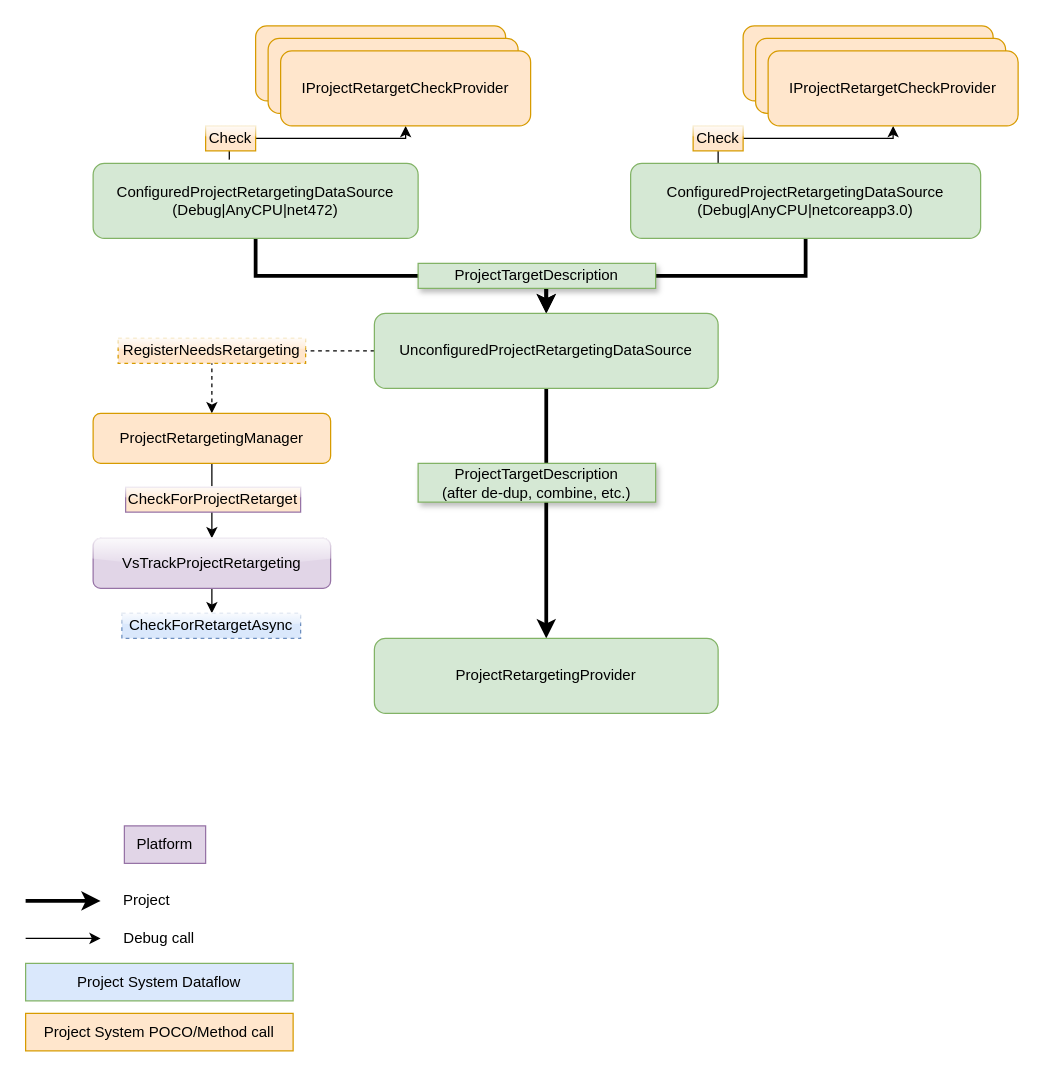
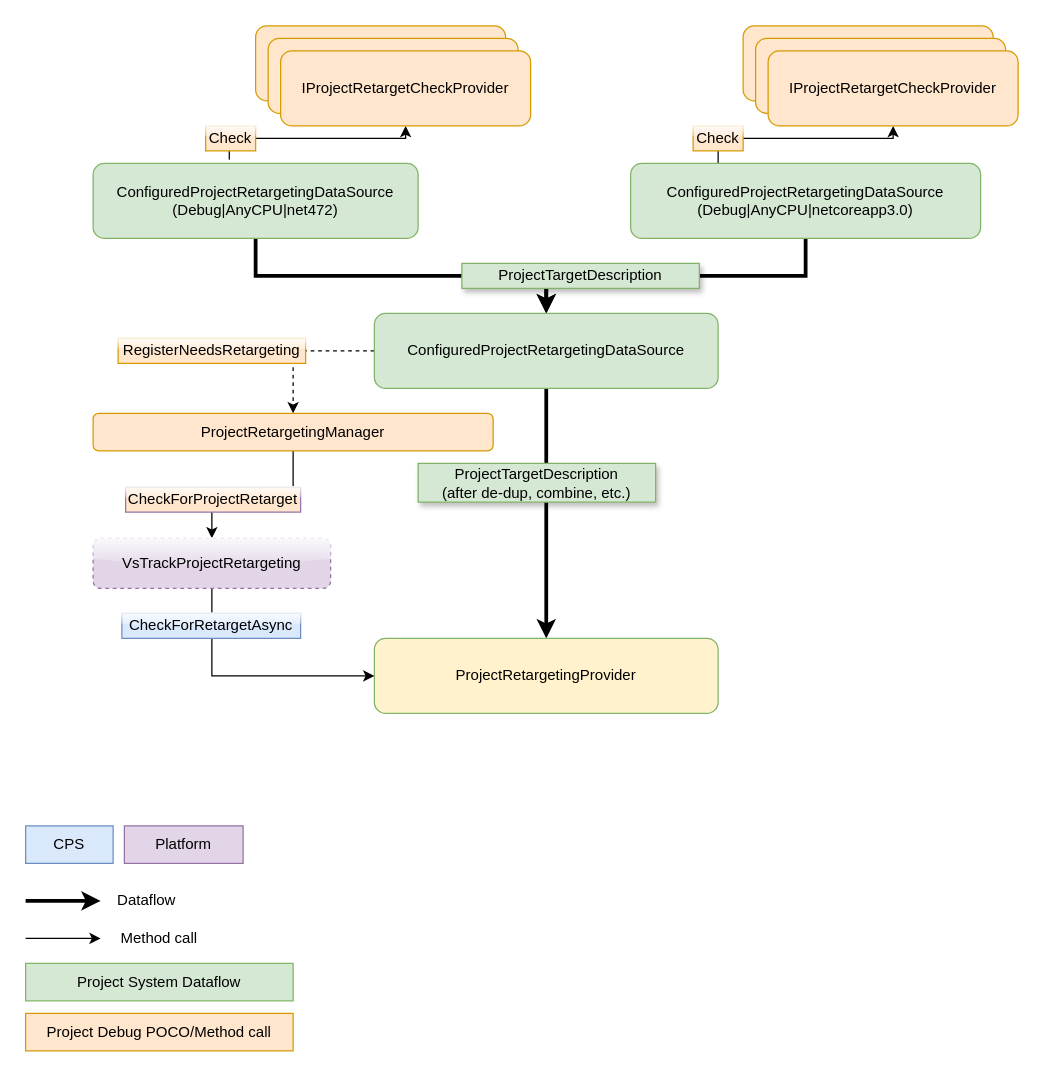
node "ProjectTargetDescription": moved (537, 276) -> (581, 276)
node "RegisterNeedsRetargeting": style dashed -> solid
node "UnconfiguredProjectRetargetingDataSource": label "UnconfiguredProjectRetargetingDataSource" -> "ConfiguredProjectRetargetingDataSource"
node "ProjectRetargetingManager": size 238x50 -> 400x38
node "VsTrackProjectRetargeting": style solid -> dashed
edge "VsTrackProjectRetargeting" -> "CheckForRetargetAsync": now "VsTrackProjectRetargeting" -> "ProjectRetargetingProvider"
node "CheckForRetargetAsync": style dashed -> solid
node "ProjectRetargetingProvider": fillcolor #d5e8d4 -> #fff2cc
node "CPS": added
node "Platform": size 81x38 -> 119x38
node "Project": label "Project" -> "Dataflow"
node "Debug call": label "Debug call" -> "Method call"
node "Project System Dataflow": fillcolor #dae8fc -> #d5e8d4
node "Project System POCO/Method call": label "Project System POCO/Method call" -> "Project Debug POCO/Method call"
